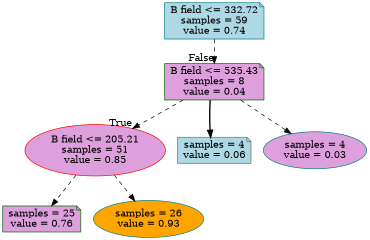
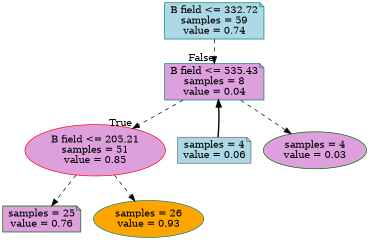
node "B field <= 535.43 samples = 8 value = 0.04": color darkgreen -> teal
edge "B field <= 535.43 samples = 8 value = 0.04" -> "samples = 4 value = 0.06": reversed
node "samples = 4 value = 0.03": color teal -> darkgreen
